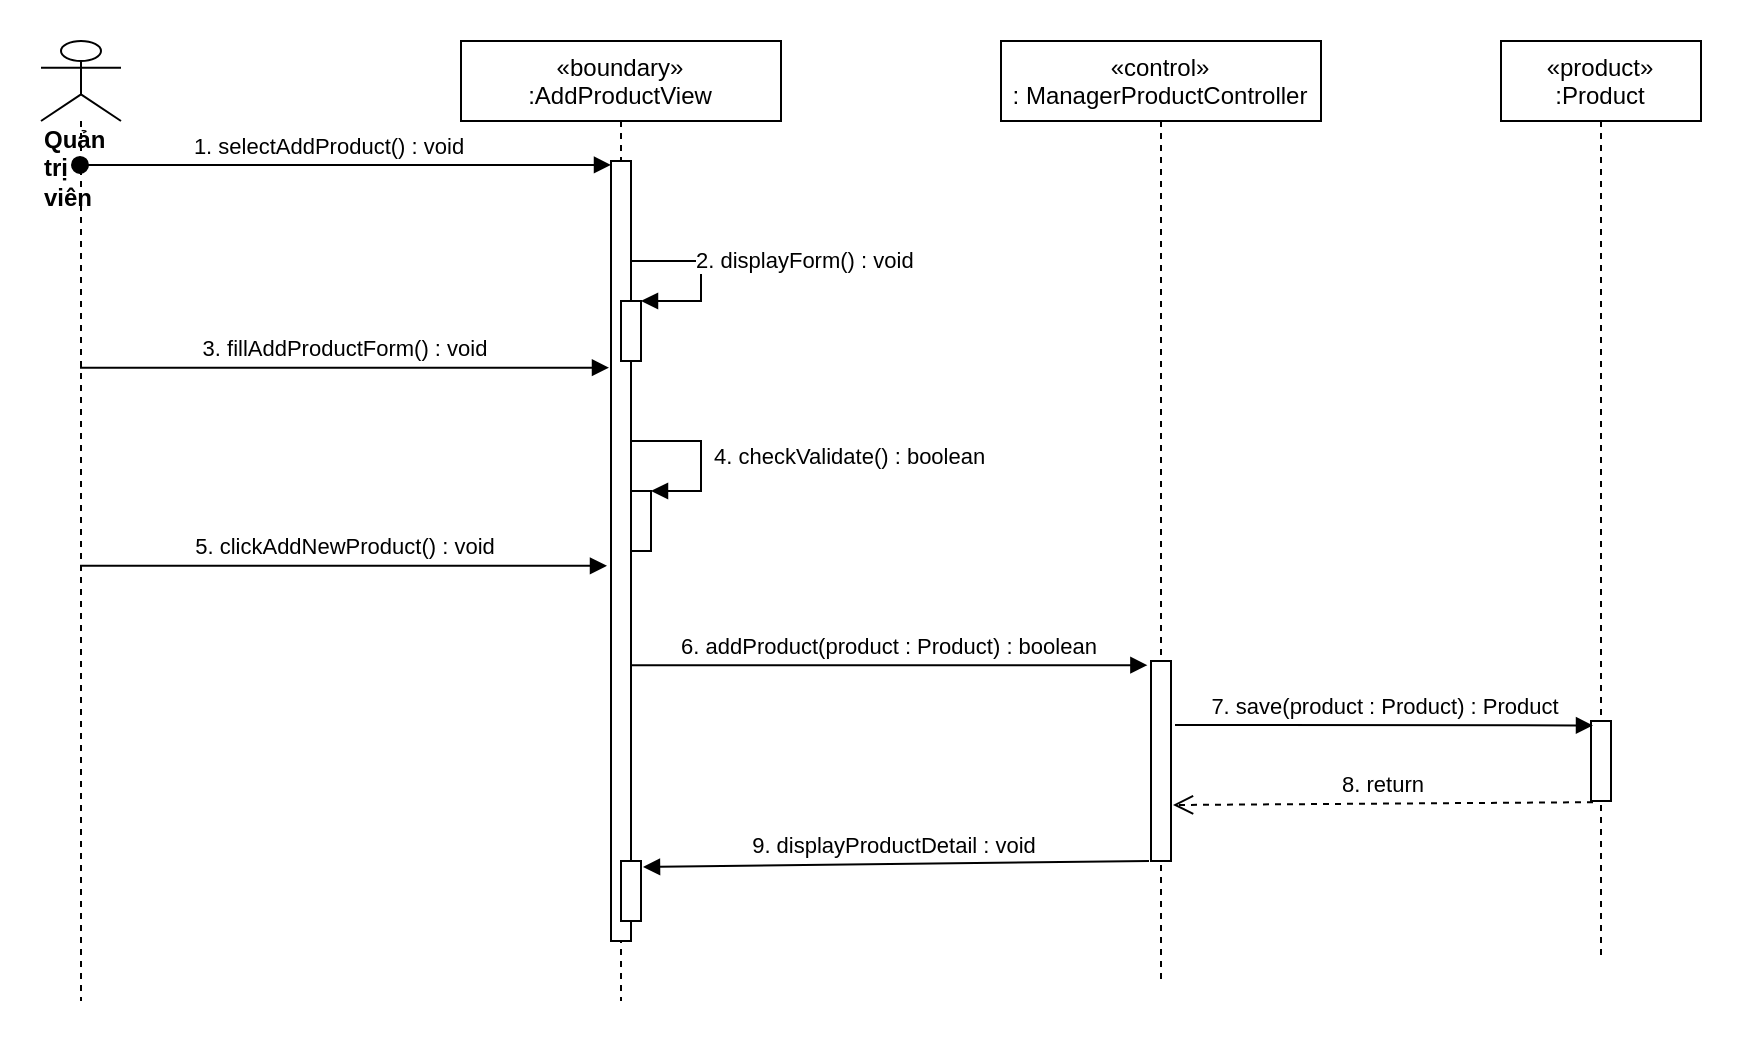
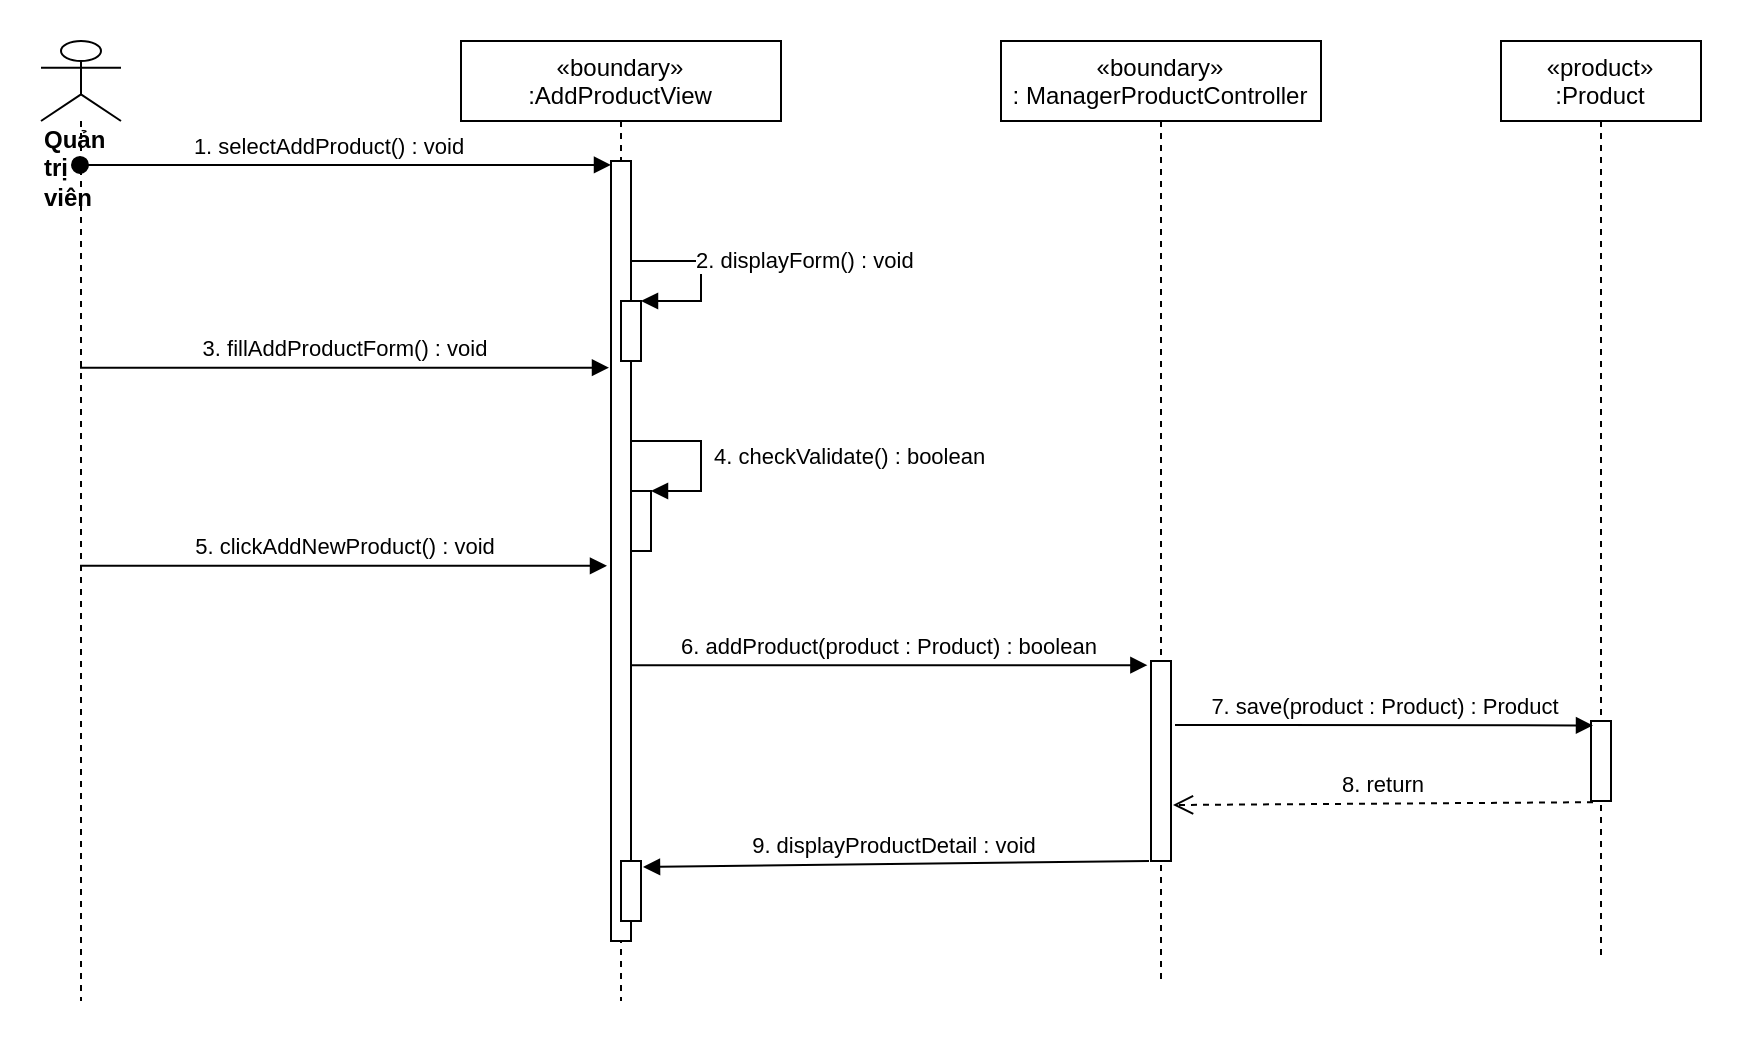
node "«control» : ManagerProductController": label "«control» : ManagerProductController" -> "«boundary» : ManagerProductController"
